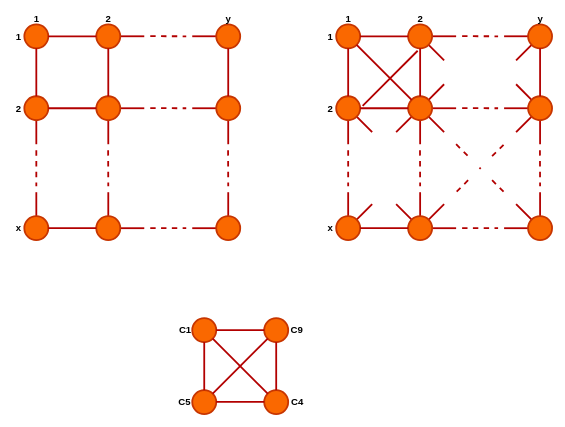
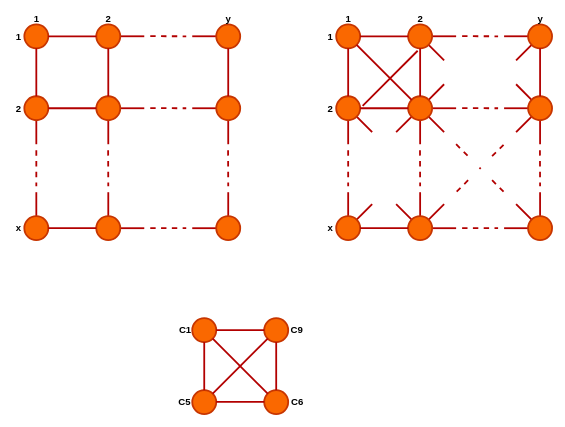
node "C4": label "C4" -> "C6"
